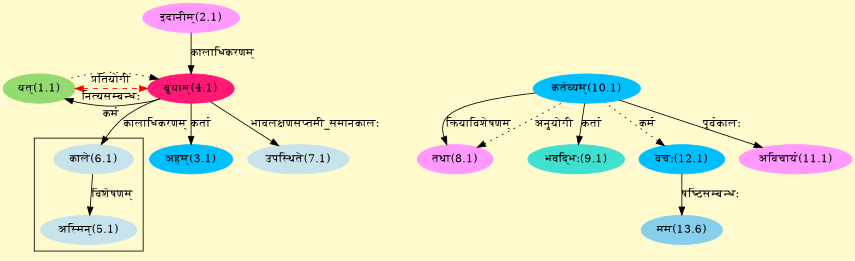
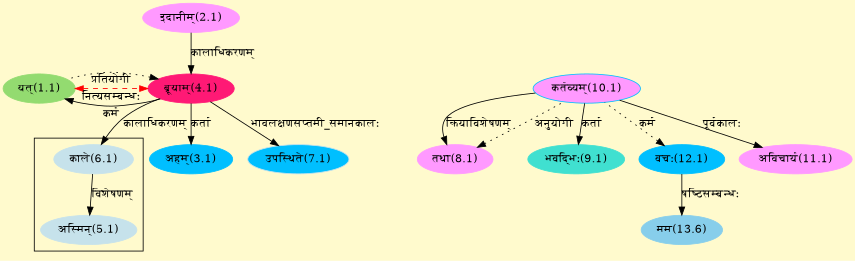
node "कर्तव्यम्(10.1)": fillcolor #00bfff -> #ff99ff
node "उपस्थिते(7.1)": fillcolor #c6e2eb -> #00bfff
